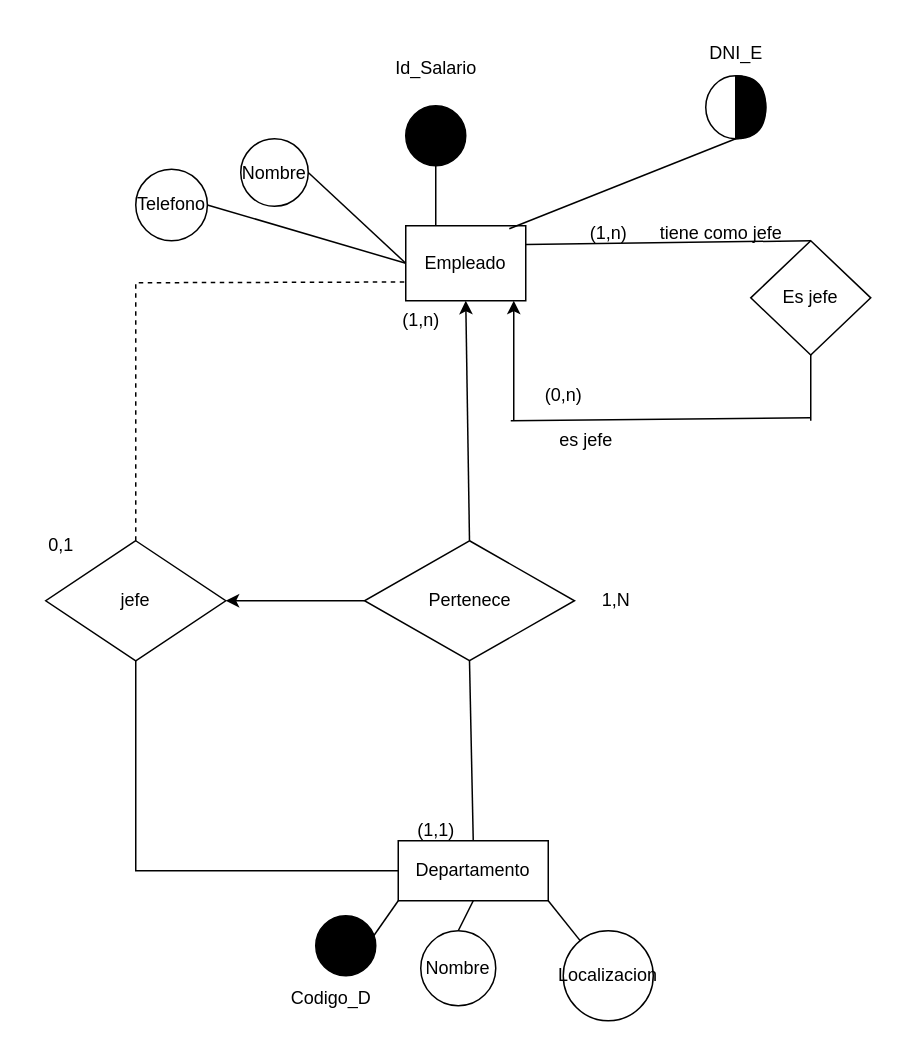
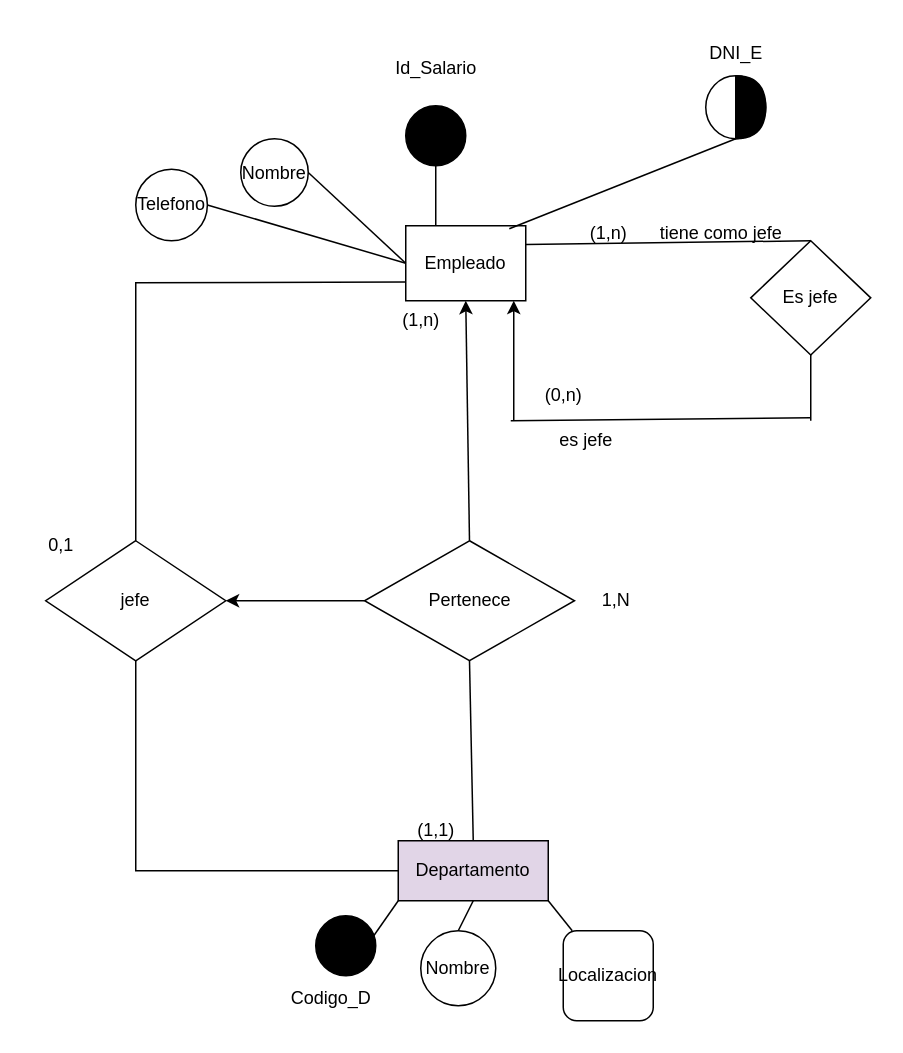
edge "Empleado" -- "jefe": style dashed -> solid
node "Departamento": fillcolor #ffffff -> #e1d5e7
node "Localizacion": shape ellipse -> rounded rectangle
